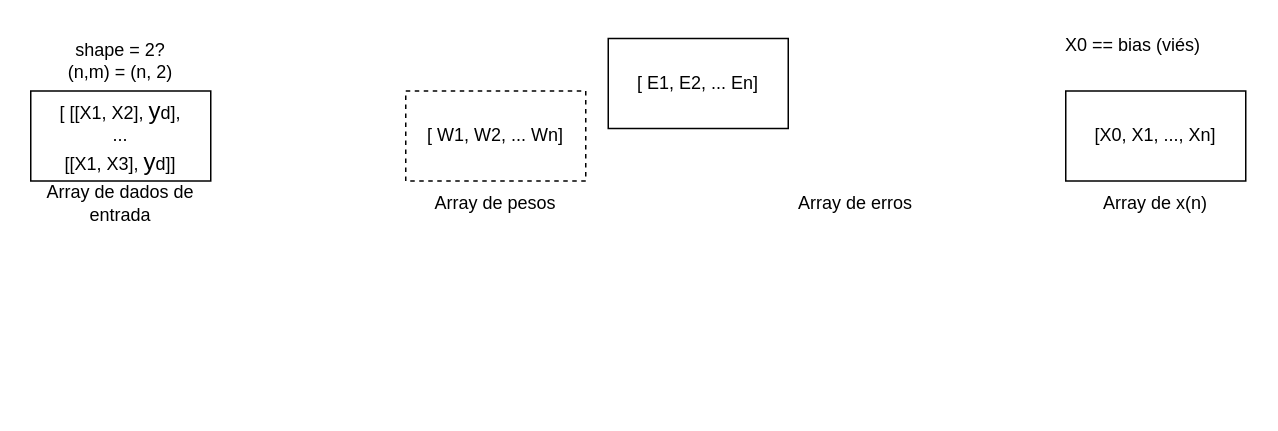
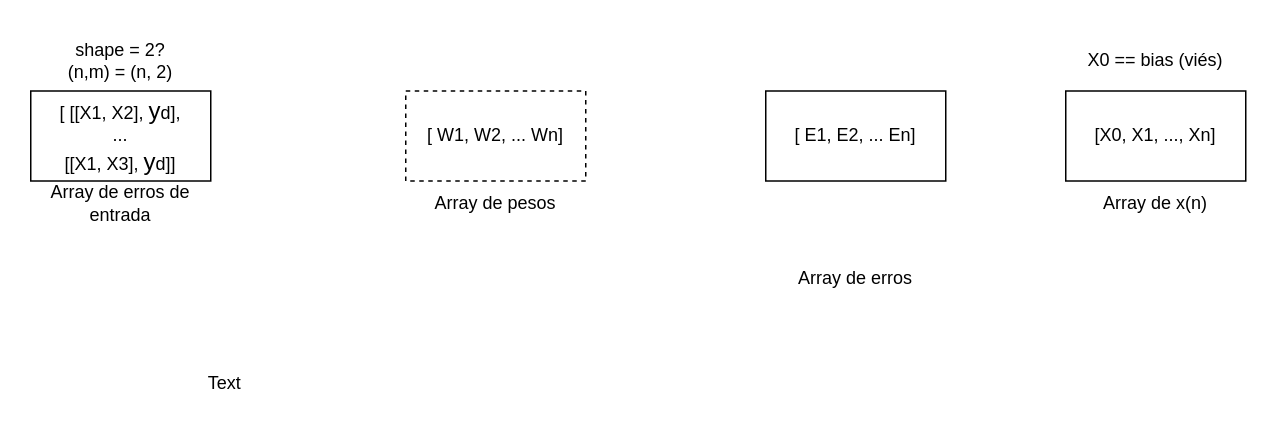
node "X0 == bias (viés)": moved (1133, 46) -> (1156, 61)
node "[ E1, E2, ... En]": moved (698, 83) -> (856, 136)
node "Array de dados de entrada": label "Array de dados de entrada" -> "Array de erros de entrada"
node "Array de erros": moved (856, 203) -> (856, 278)
node "Text": added
